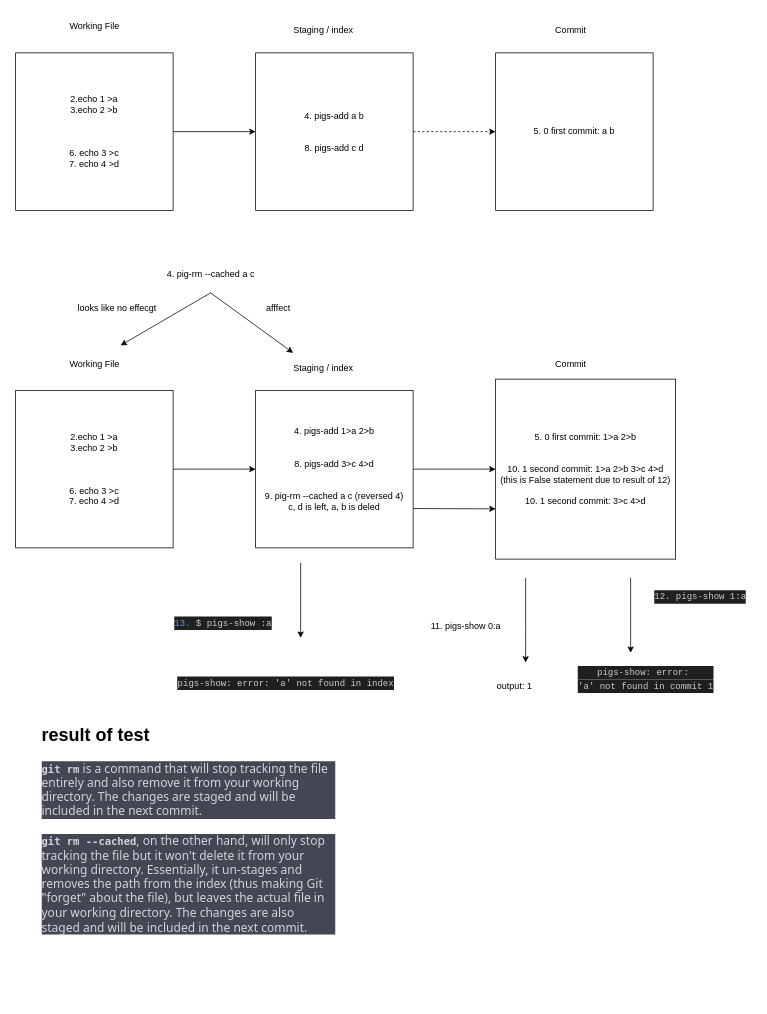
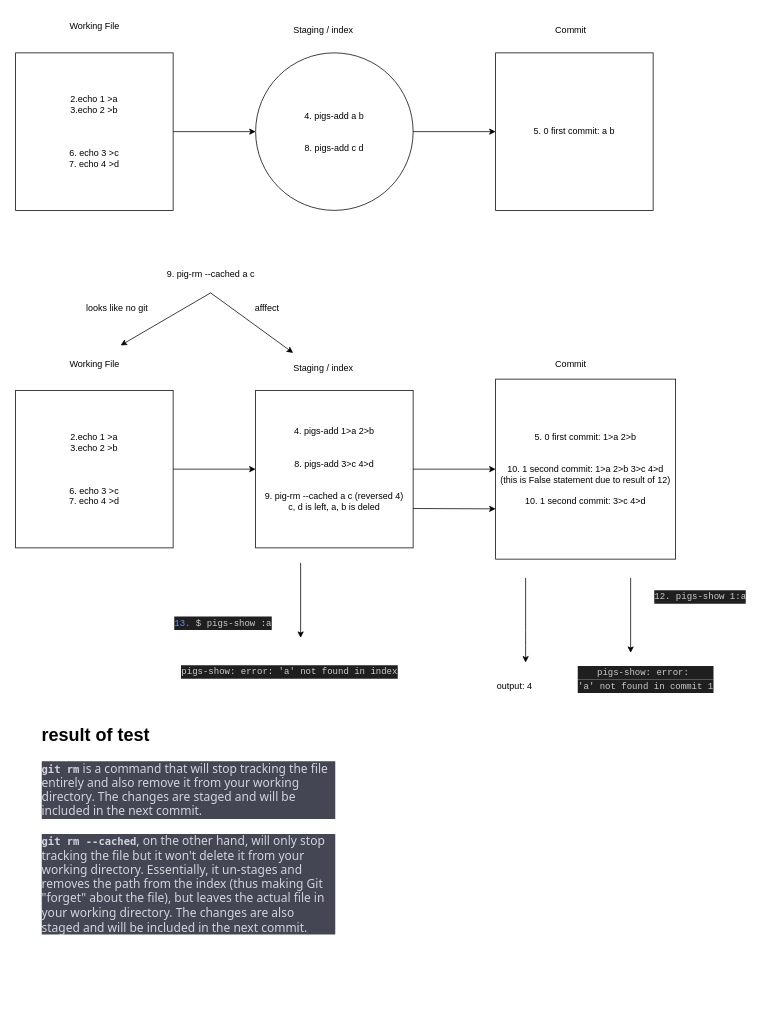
node "4. pigs-add a b 8. pigs-add c d": shape rectangle -> ellipse
edge "4. pigs-add a b 8. pigs-add c d" -> "5. 0 first commit: a b": style dashed -> solid
node "4. pig-rm --cached a c": label "4. pig-rm --cached a c" -> "9. pig-rm --cached a c"
node "looks like no effecgt": label "looks like no effecgt" -> "looks like no git"
node "afffect": moved (278, 308) -> (267, 308)
node "11. pigs-show 0:a": removed
node "pigs-show: error: 'a' not found in index": moved (285, 683) -> (289, 672)
node "output: 1": label "output: 1" -> "output: 4"
